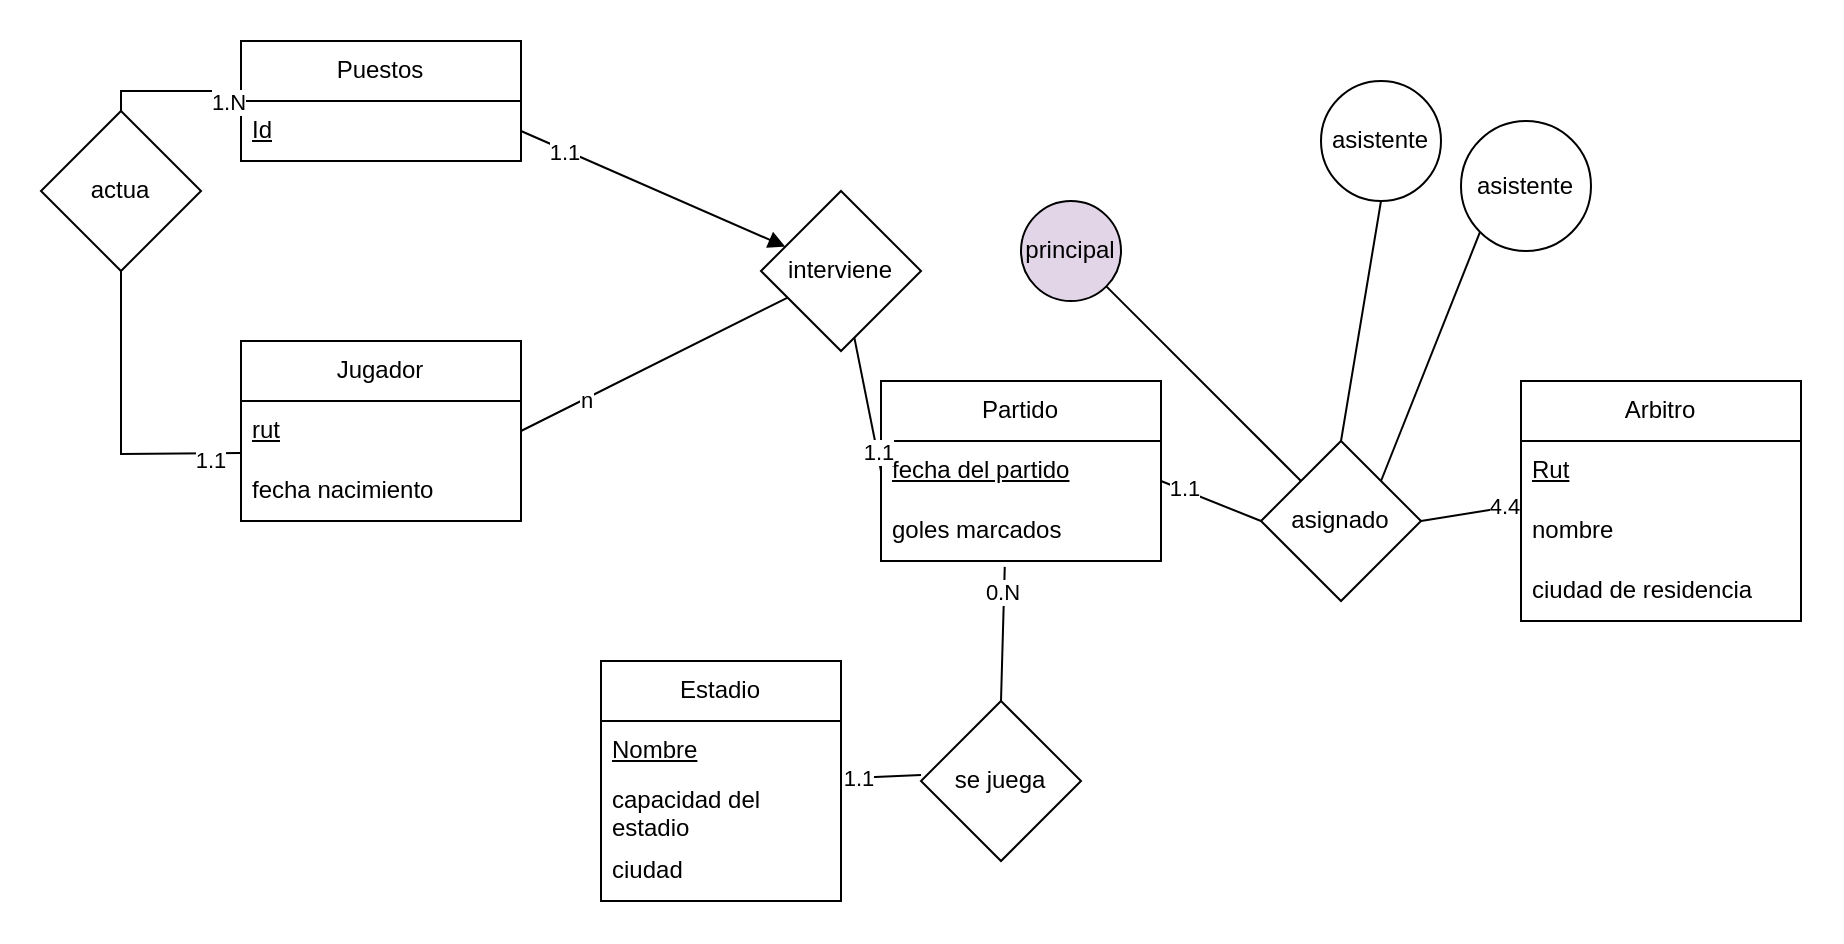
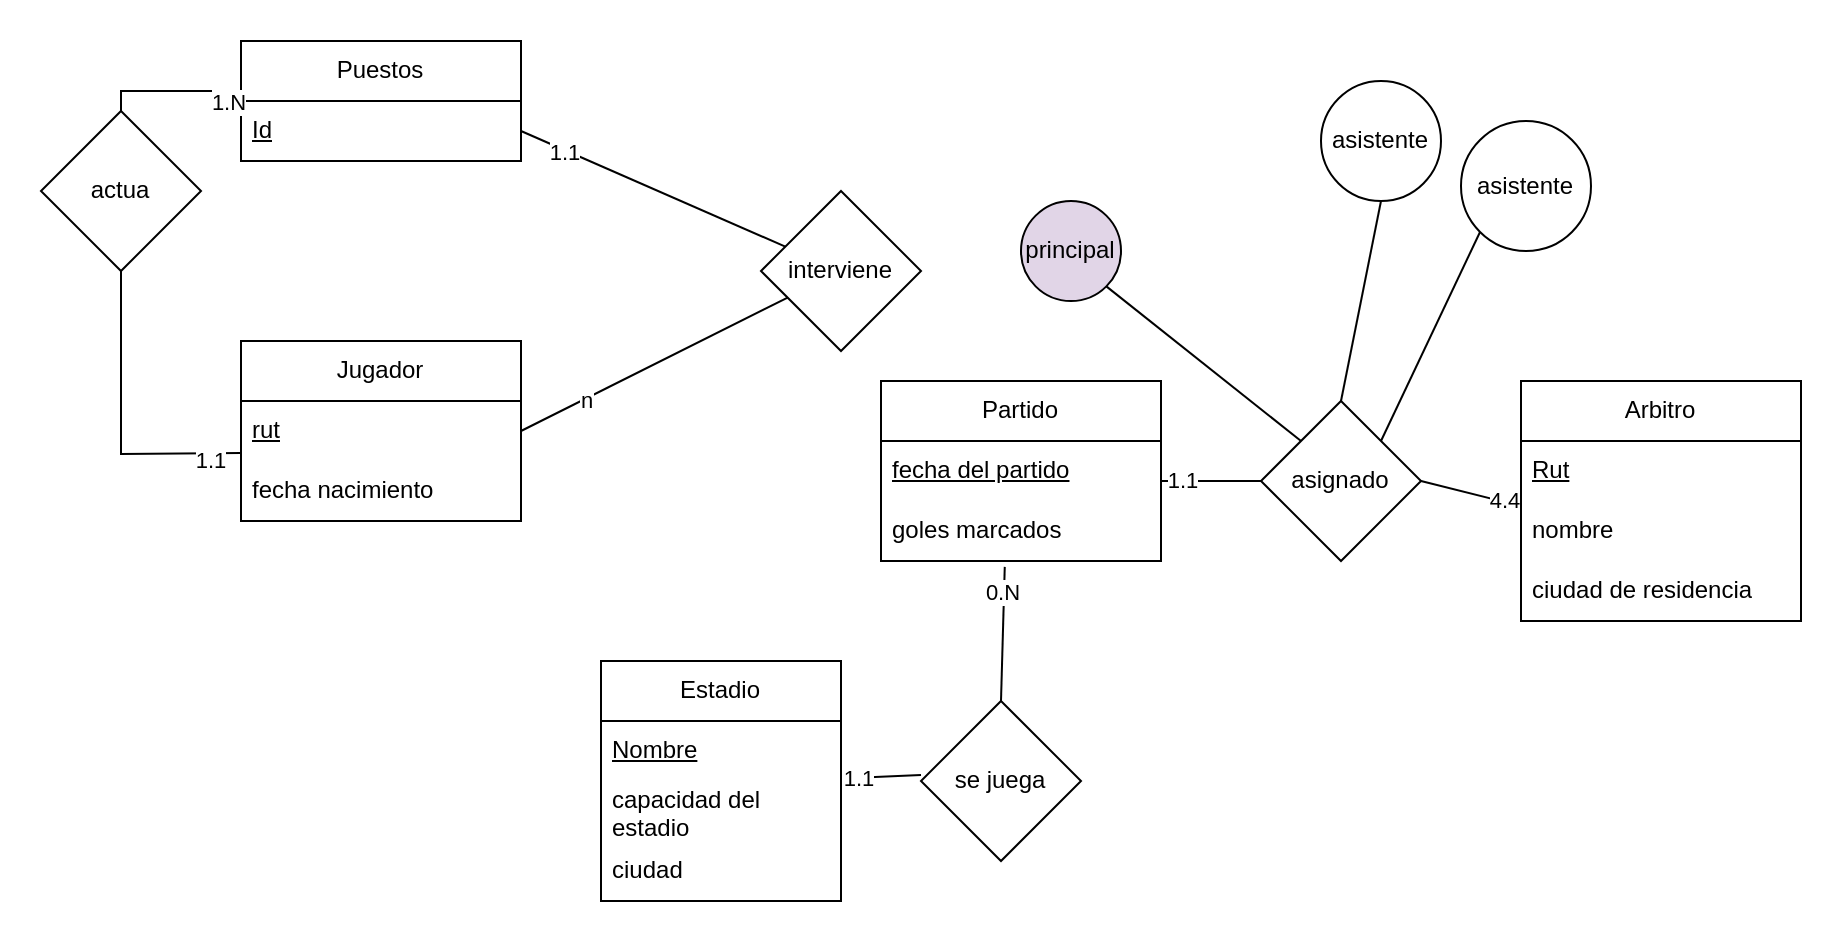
edge "Id" -> "interviene": arrowhead block -> none
edge "interviene" -- "fecha del partido": removed, label "1.1"
node "asignado": moved (1341, 521) -> (1341, 481)
